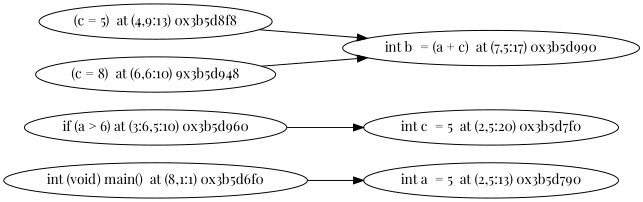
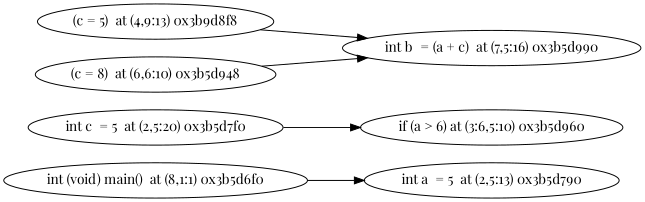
node "(c = 5)  at (4,9:13) 0x3b5d8f8": label "(c = 5)  at (4,9:13) 0x3b5d8f8" -> "(c = 5)  at (4,9:13) 0x3b9d8f8"
node "int b  = (a + c)  at (7,5:17) 0x3b5d990": label "int b  = (a + c)  at (7,5:17) 0x3b5d990" -> "int b  = (a + c)  at (7,5:16) 0x3b5d990"
node "(c = 8)  at (6,6:10) 9x3b5d948": label "(c = 8)  at (6,6:10) 9x3b5d948" -> "(c = 8)  at (6,6:10) 0x3b5d948"
edge "if (a > 6) at (3:6,5:10) 0x3b5d960" -> "int c  = 5  at (2,5:20) 0x3b5d7f0": reversed
